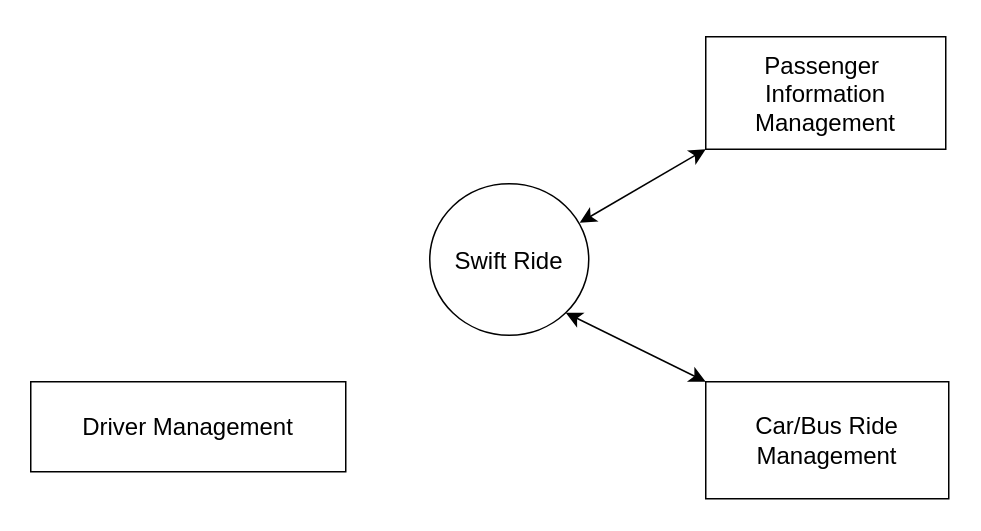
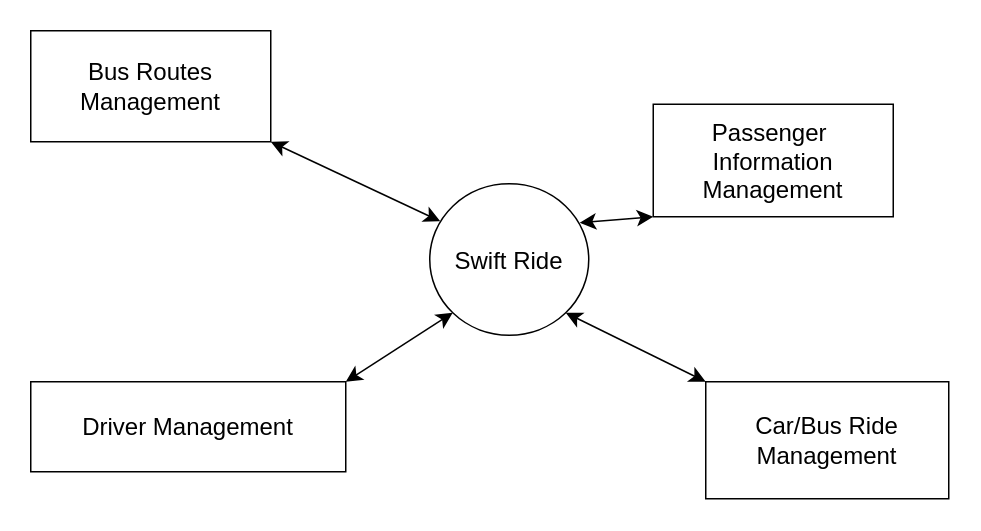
node "Bus Routes Management": added
node "Passenger Information Management": moved (826, 93) -> (773, 161)
edge "Bus Routes Management" -- "Swift Ride": added
edge "Swift Ride" -- "Driver Management": added
